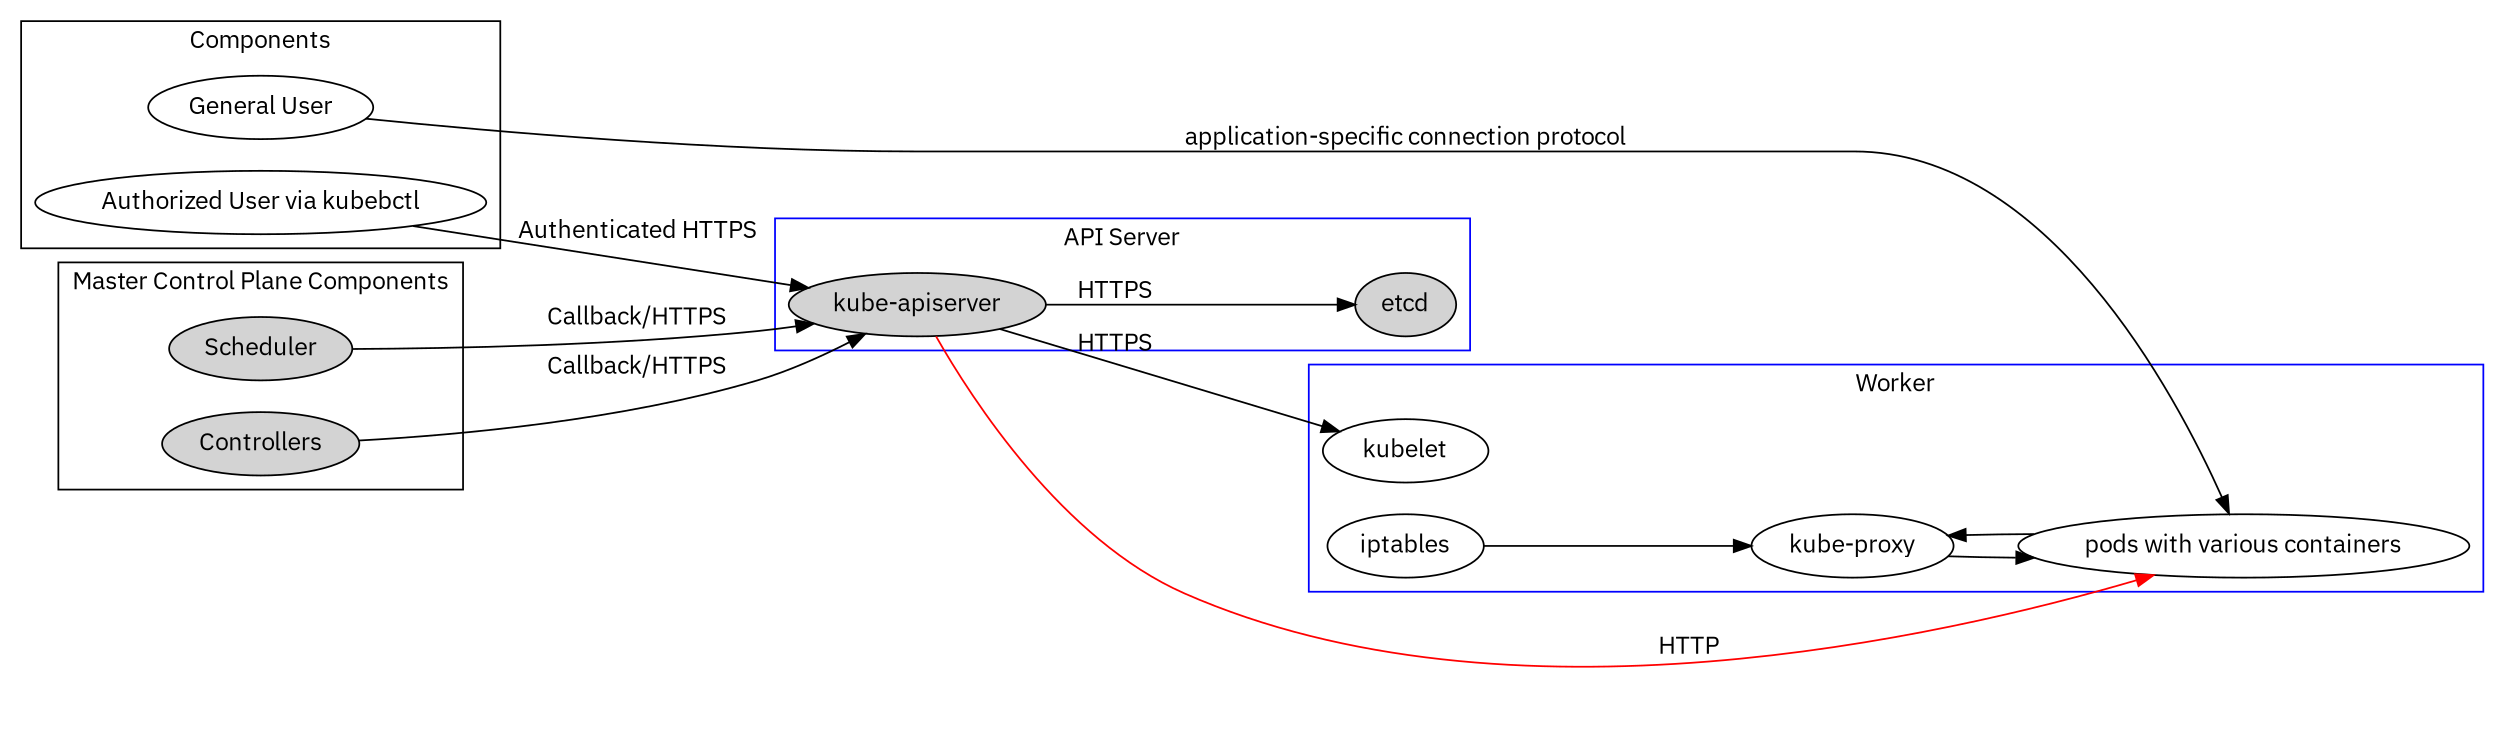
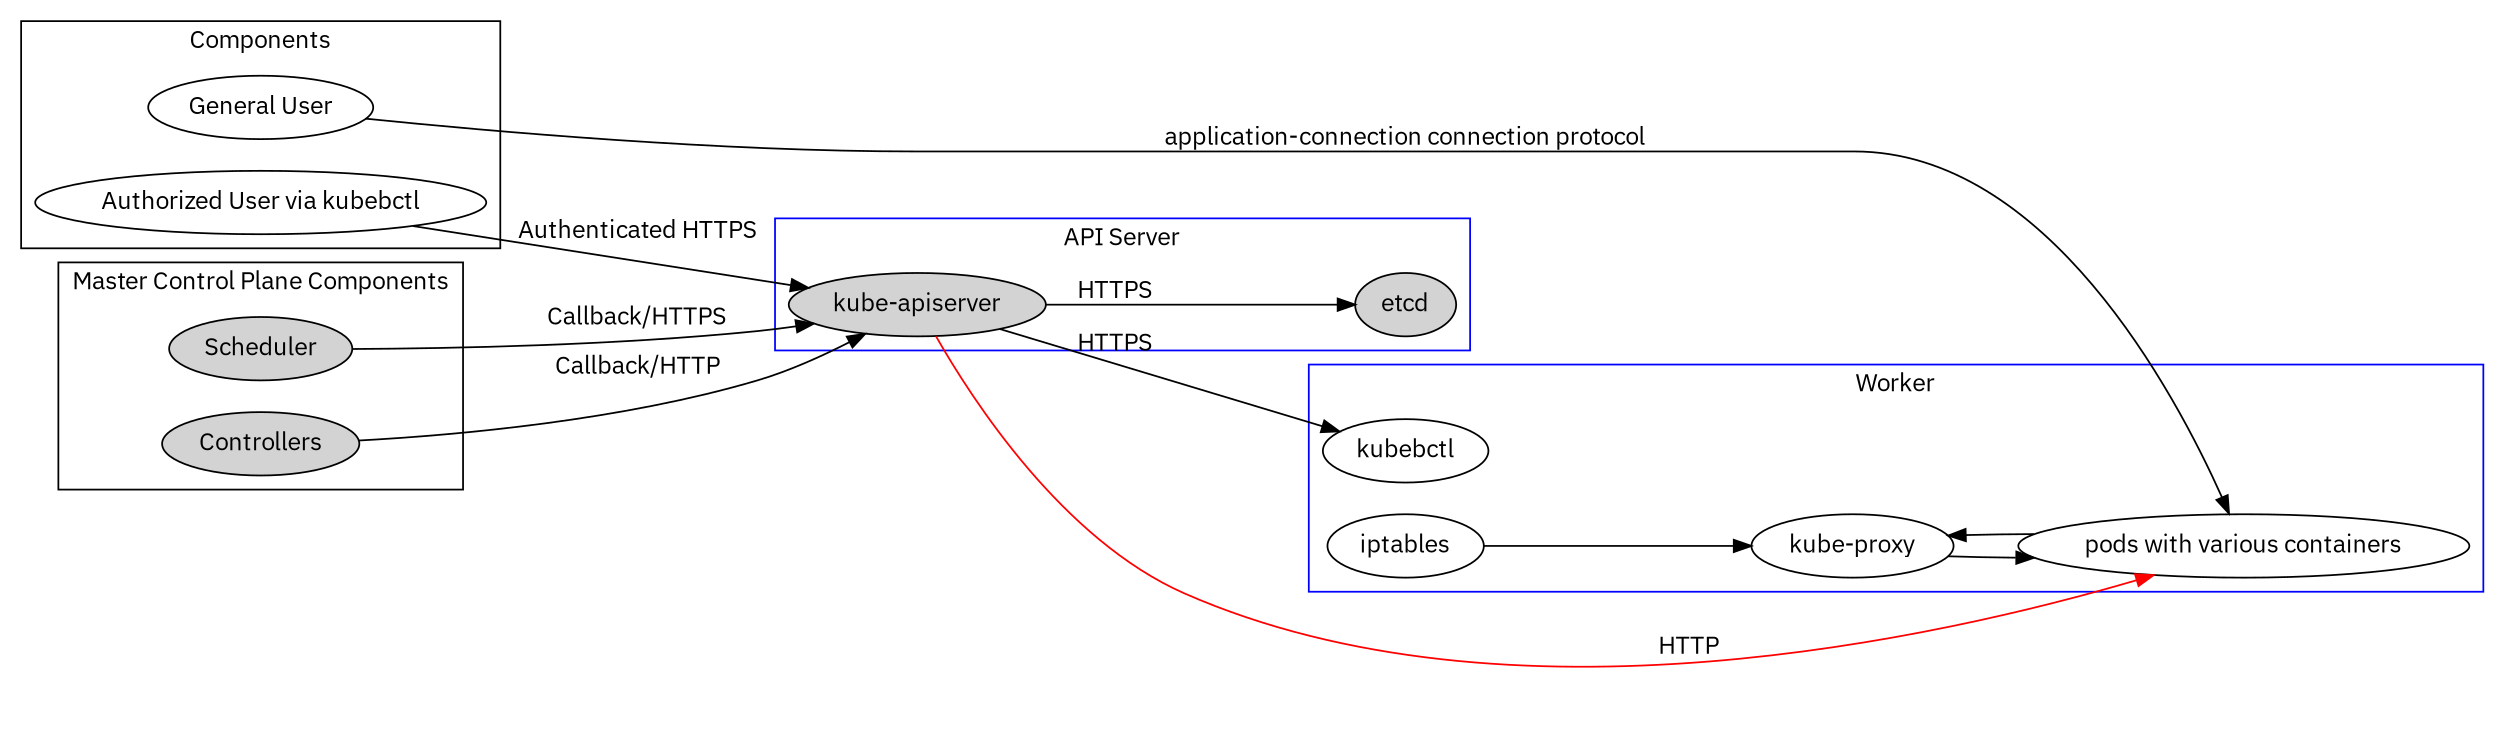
edge "General User" -> "pods with various containers": label "application-specific connection protocol" -> "application-connection connection protocol"
edge "Controllers" -> "kube-apiserver": label "Callback/HTTPS" -> "Callback/HTTP"
node "kubelet": label "kubelet" -> "kubebctl"
